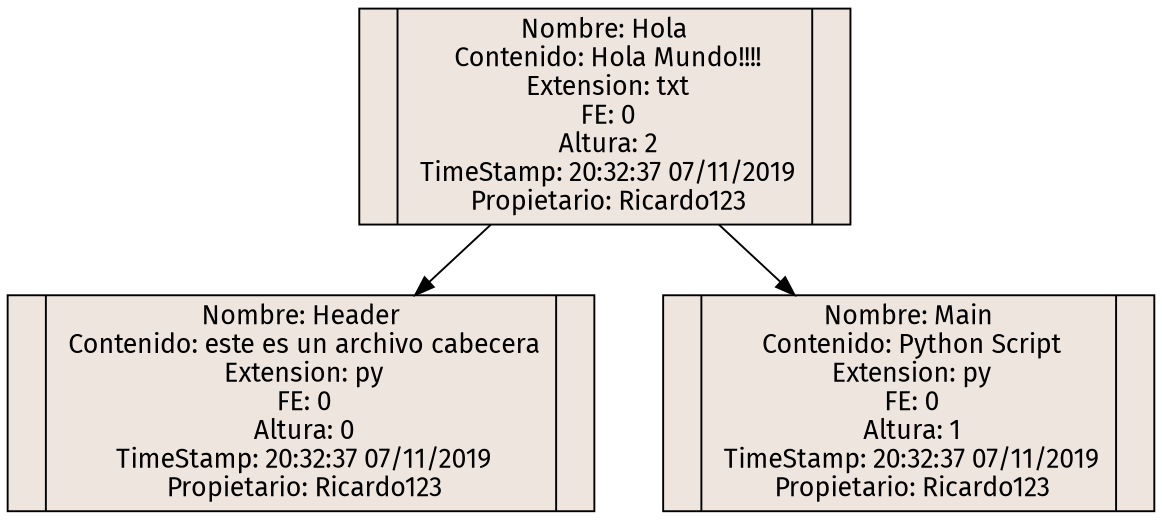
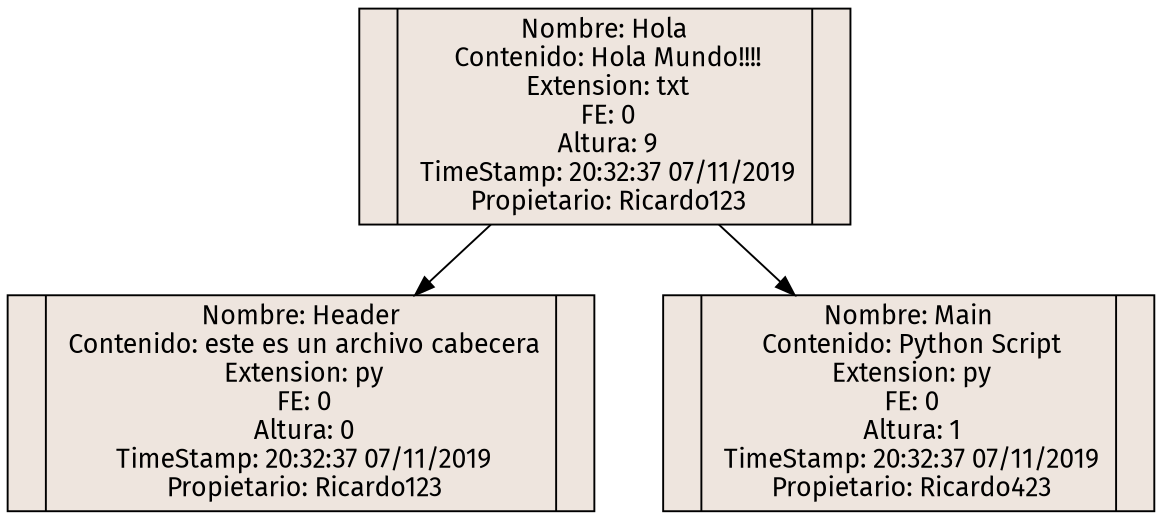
node "Nombre: Hola": text "Altura: 2" -> "Altura: 9"
node "Nombre: Main": text "Propietario: Ricardo123" -> "Propietario: Ricardo423"
